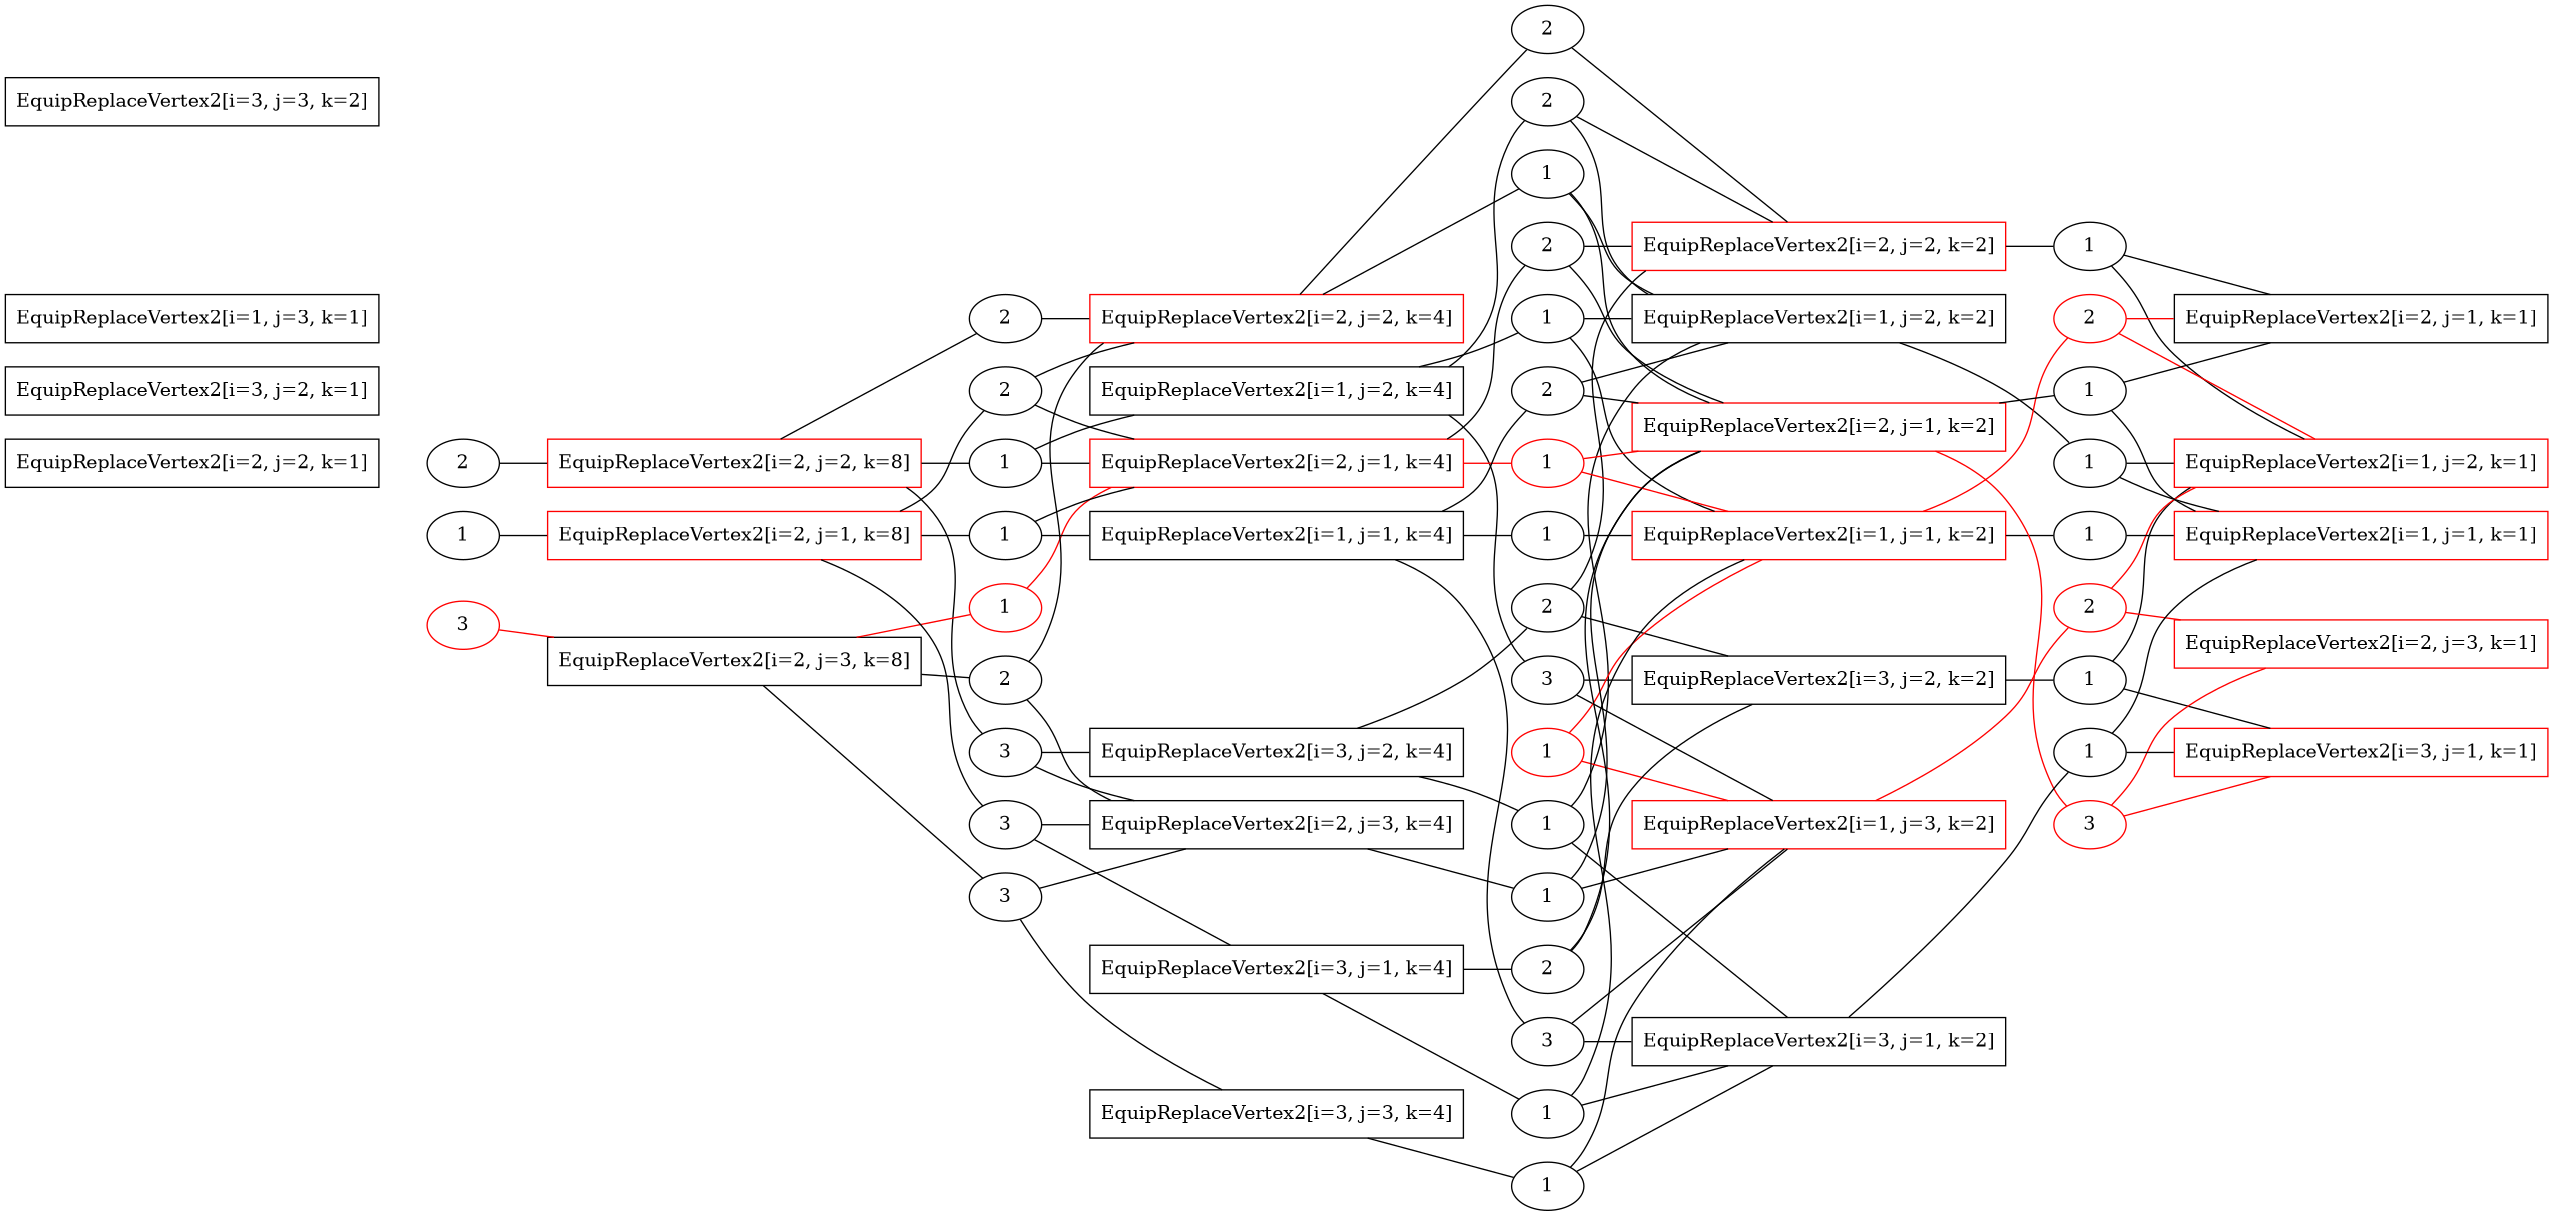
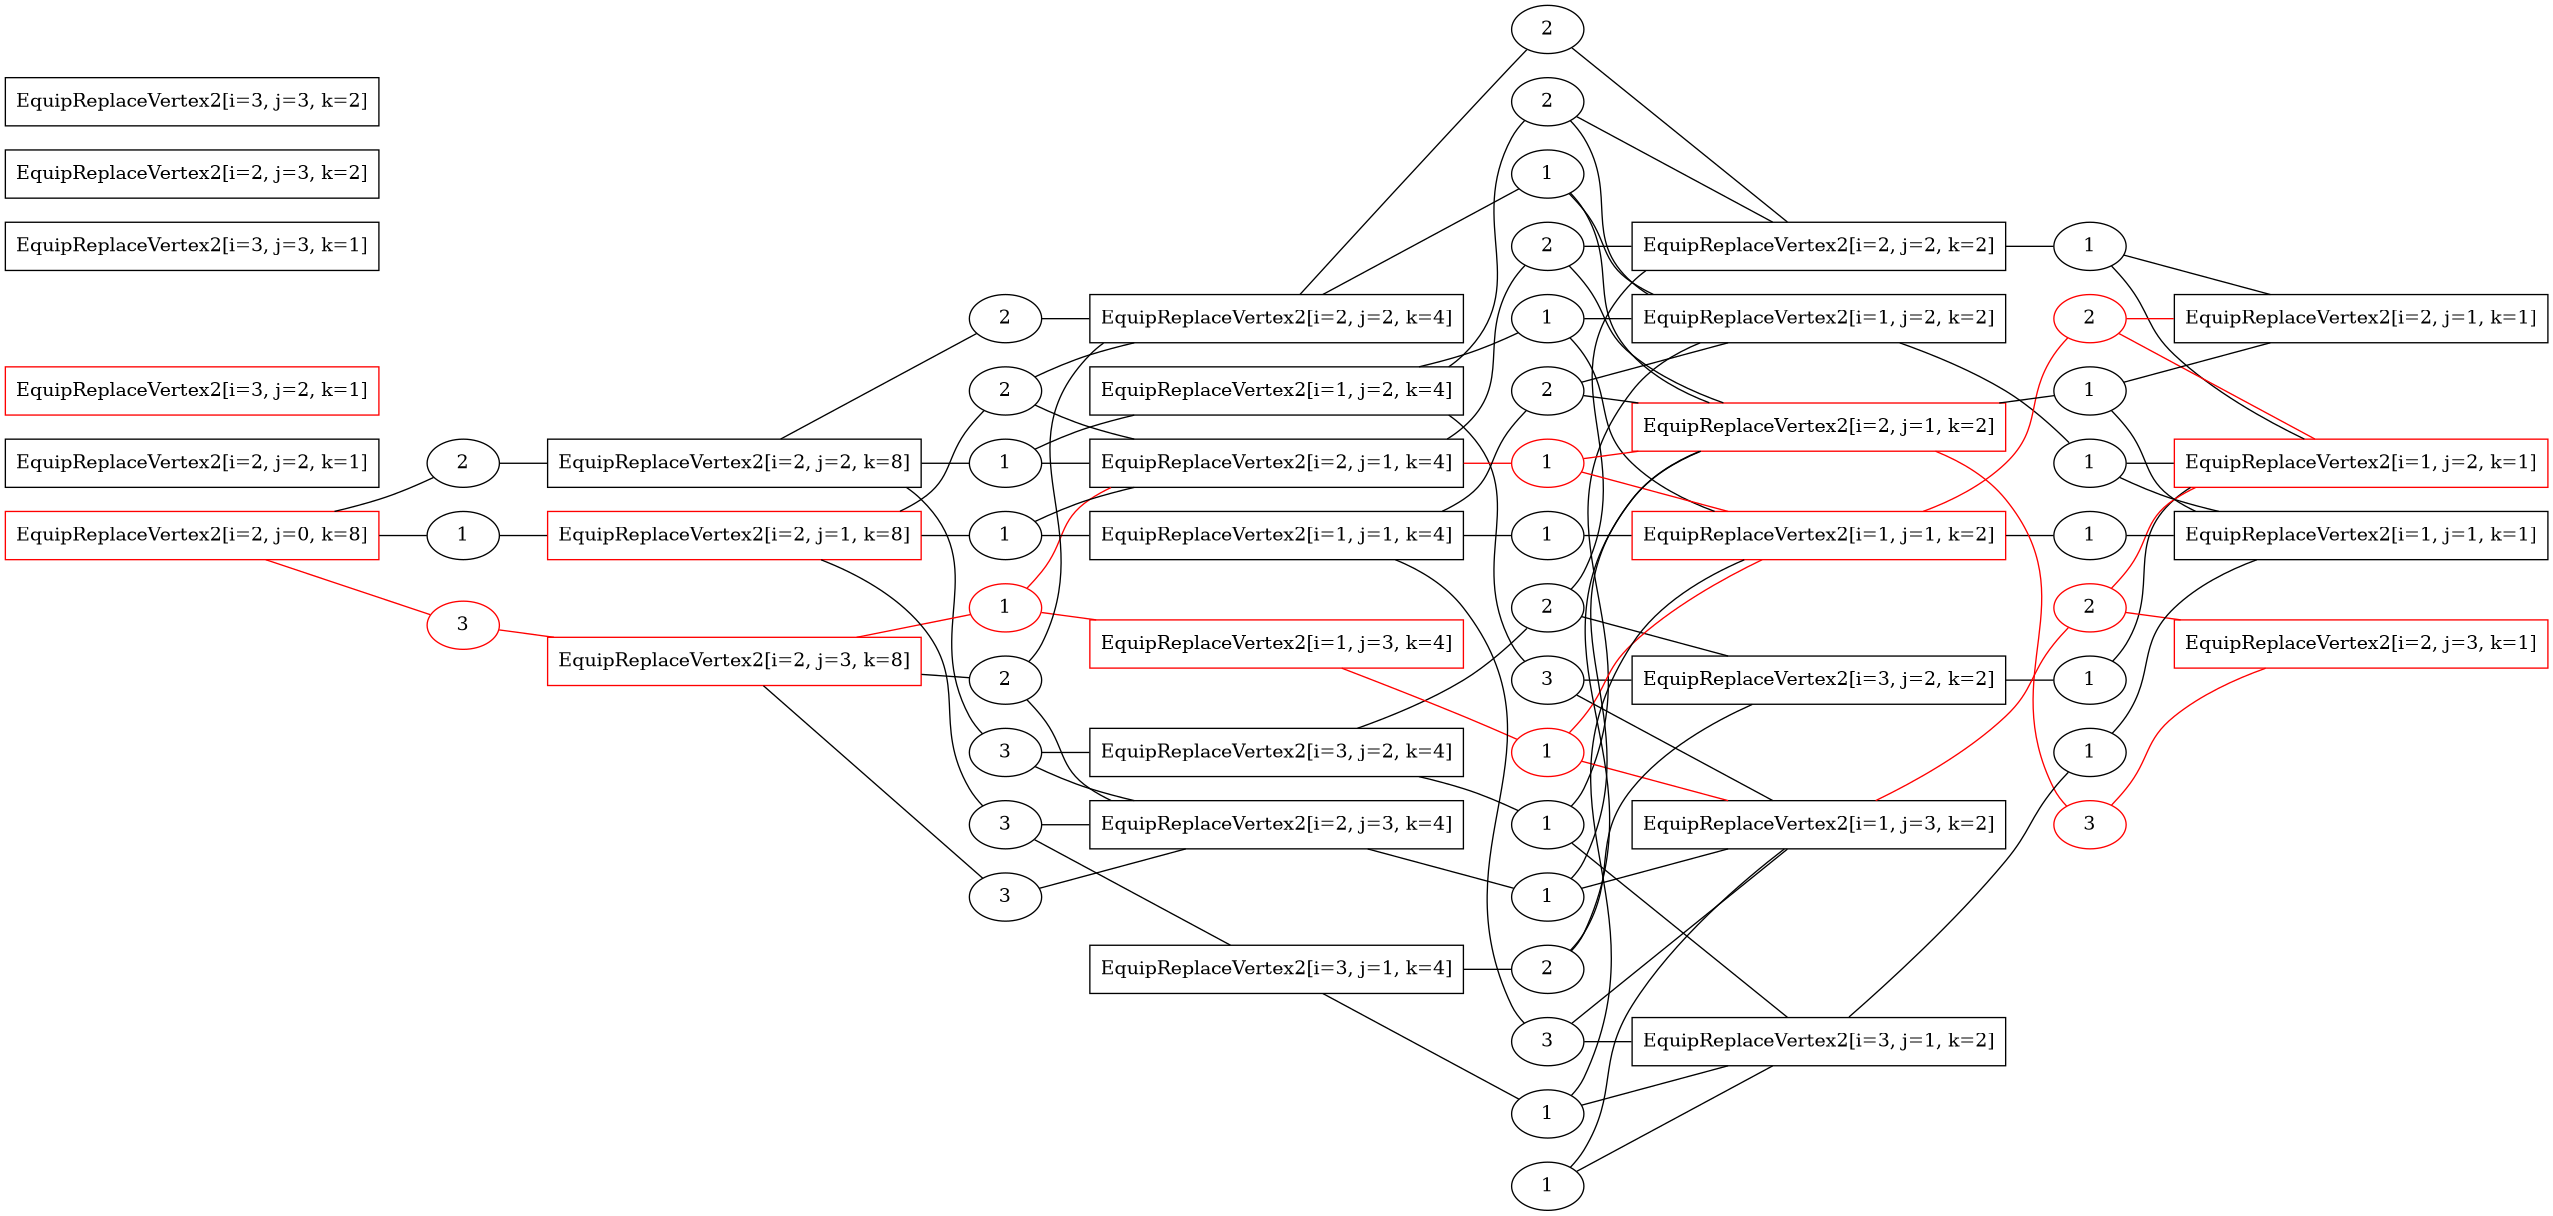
node "EquipReplaceVertex2[i=2, j=3, k=2]": added
node "EquipReplaceVertex2[i=3, j=3, k=1]": added
node "EquipReplaceVertex2[i=2, j=2, k=2]": color red -> black
node "EquipReplaceVertex2[i=1, j=3, k=1]": removed
node "EquipReplaceVertex2[i=2, j=2, k=4]": color red -> black
node "EquipReplaceVertex2[i=3, j=2, k=1]": color black -> red
node "EquipReplaceVertex2[i=2, j=2, k=8]": color red -> black
node "EquipReplaceVertex2[i=2, j=1, k=4]": color red -> black
node "EquipReplaceVertex2[i=2, j=0, k=8]": added
node "EquipReplaceVertex2[i=1, j=1, k=1]": color red -> black
node "EquipReplaceVertex2[i=1, j=3, k=4]": added
node "EquipReplaceVertex2[i=2, j=3, k=8]": color black -> red
node "EquipReplaceVertex2[i=3, j=1, k=1]": removed
node "EquipReplaceVertex2[i=1, j=3, k=2]": color red -> black
node "EquipReplaceVertex2[i=3, j=3, k=4]": removed
